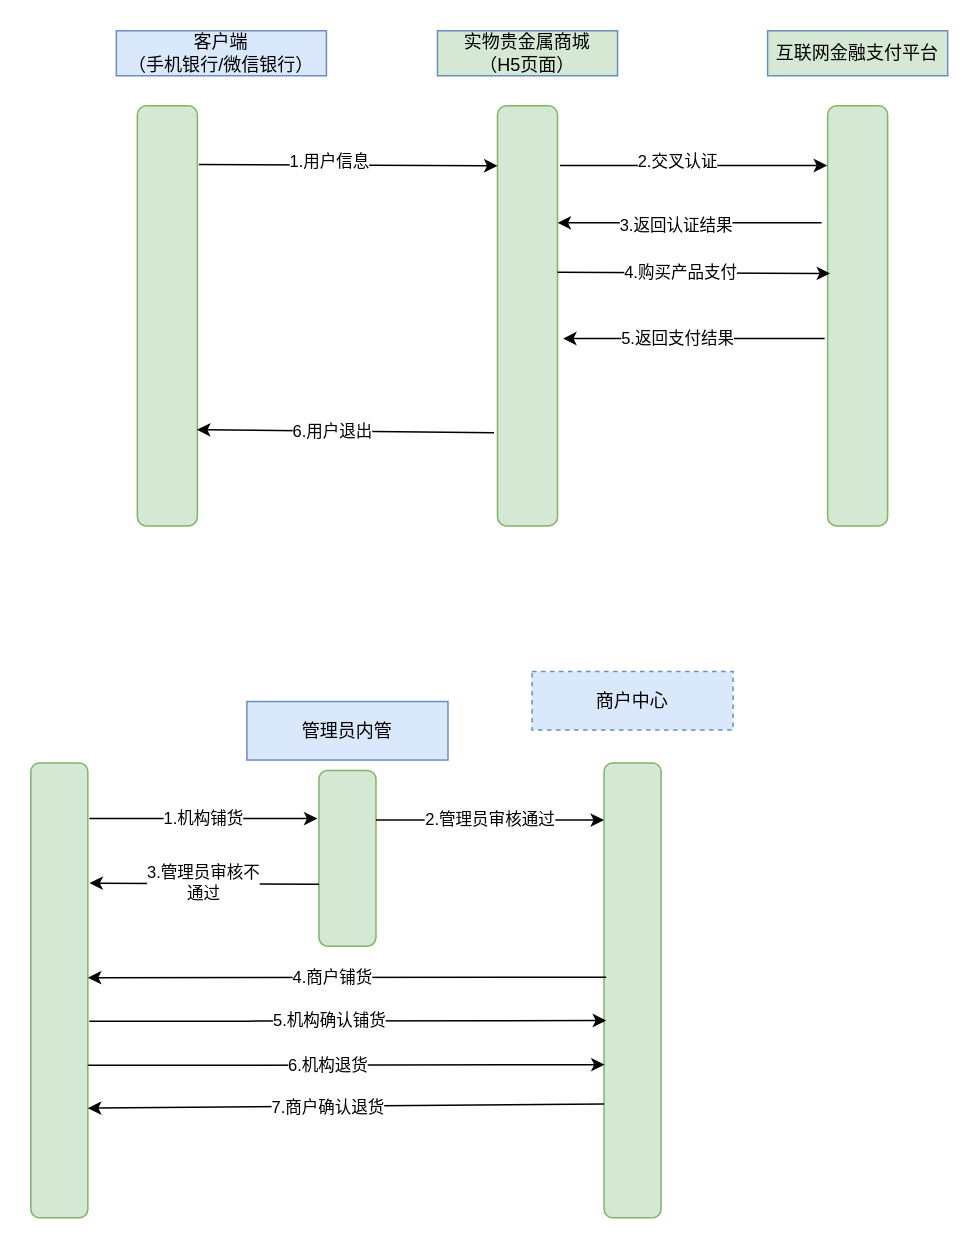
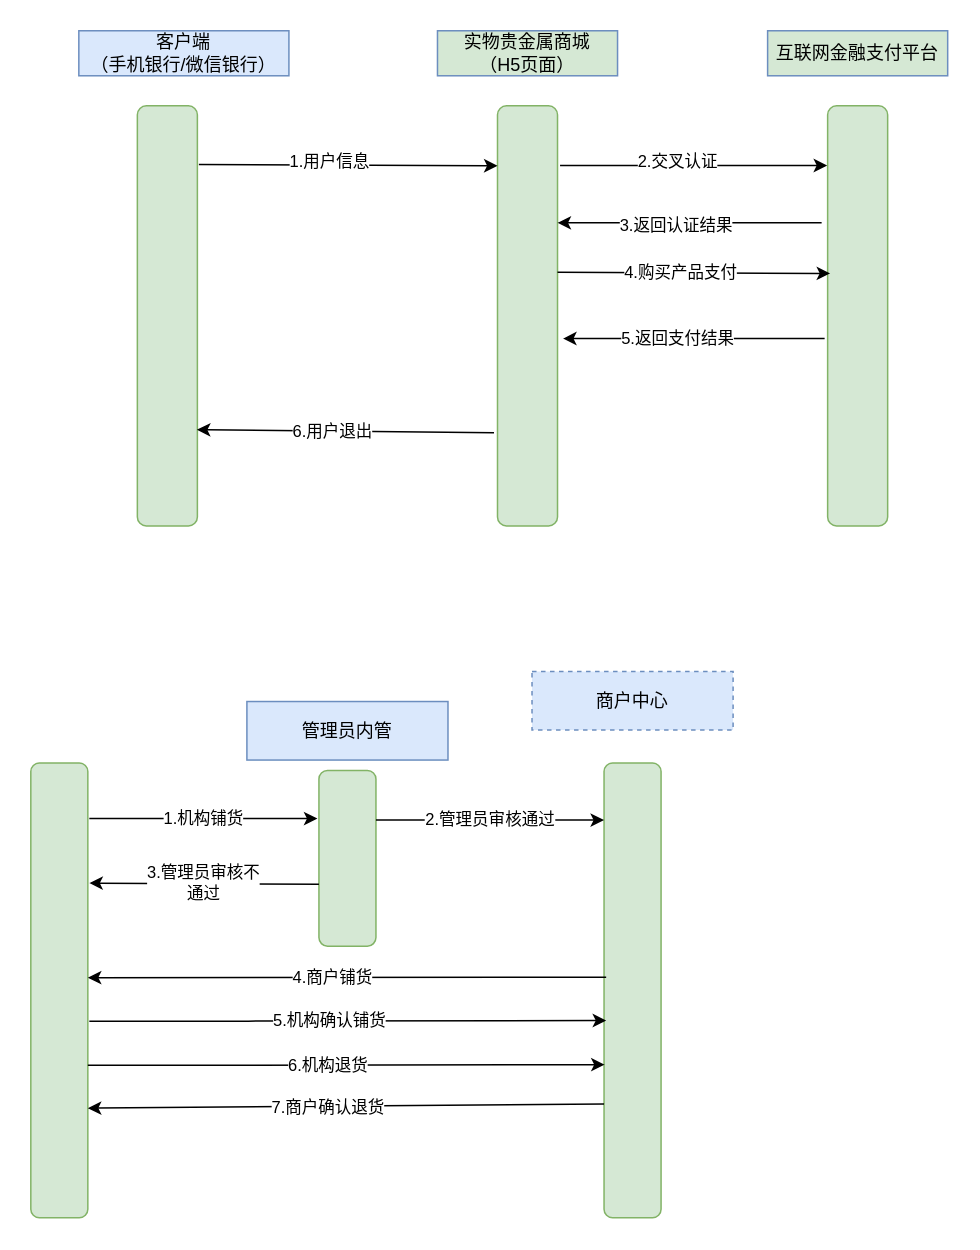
node "客户端 （手机银行/微信银行）": moved (221, 53) -> (184, 53)
